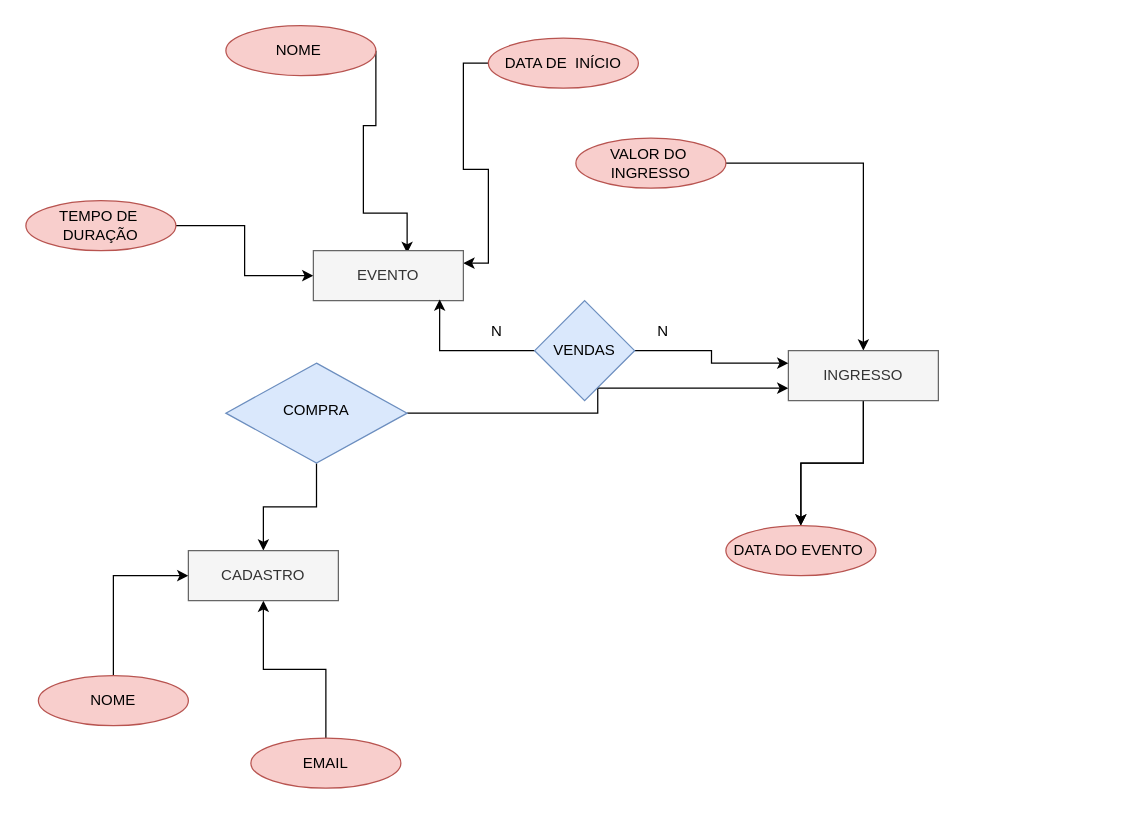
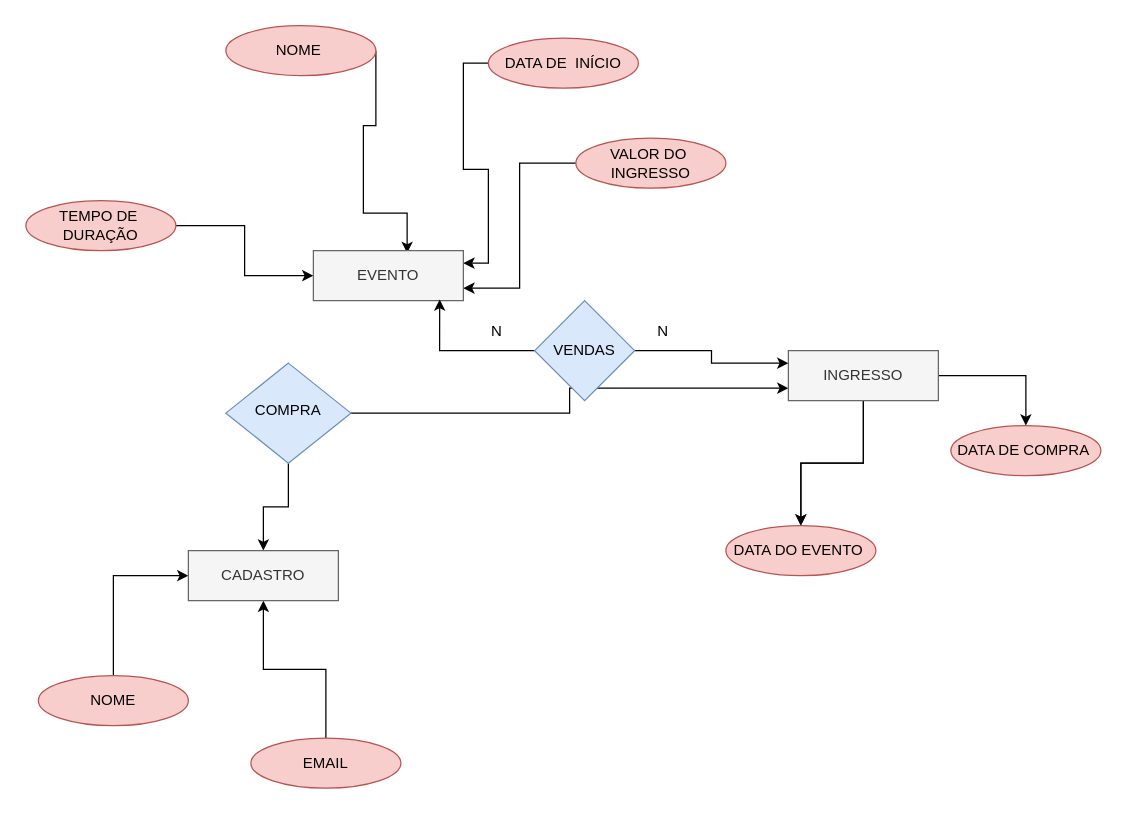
edge "VALOR DO INGRESSO" -> "INGRESSO": now "VALOR DO INGRESSO" -> "EVENTO"
edge "INGRESSO" -> "DATA DE COMPRA": added
node "COMPRA": size 181x100 -> 125x100
node "DATA DE COMPRA": added
